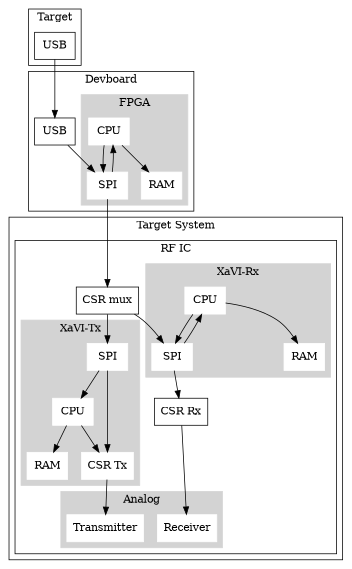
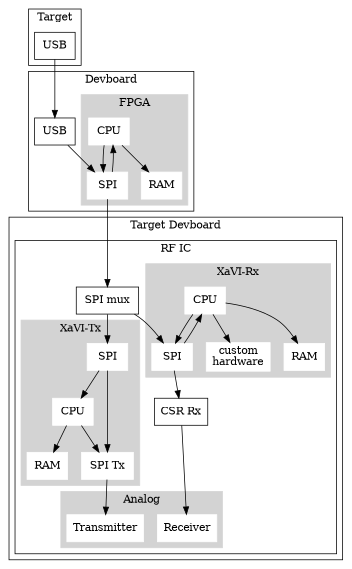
cluster "Target System": label "Target System" -> "Target Devboard"
node "CSR mux": label "CSR mux" -> "SPI mux"
node "custom hardware": added
node "CSR Tx": label "CSR Tx" -> "SPI Tx"
